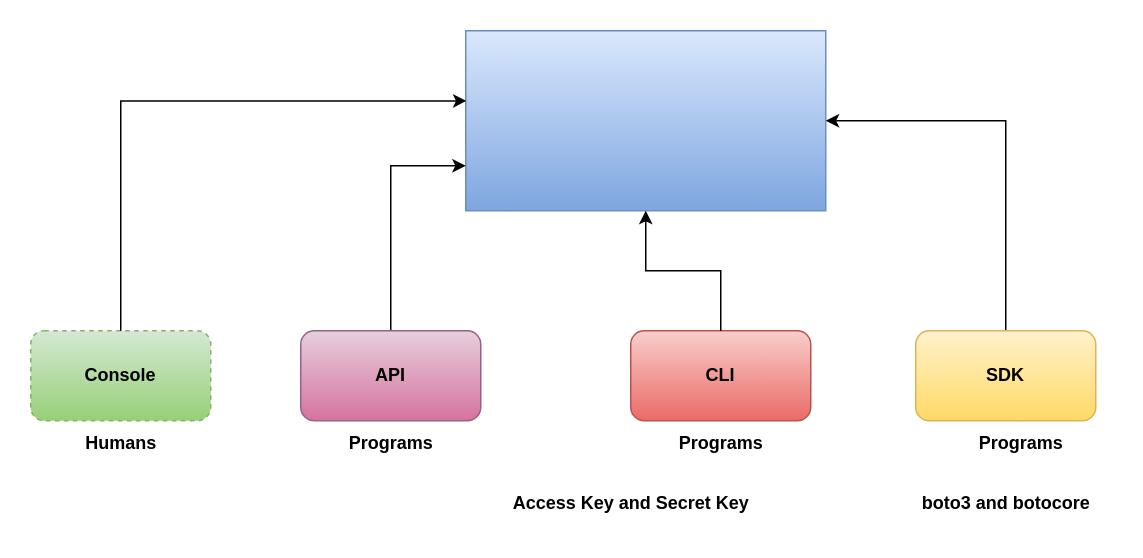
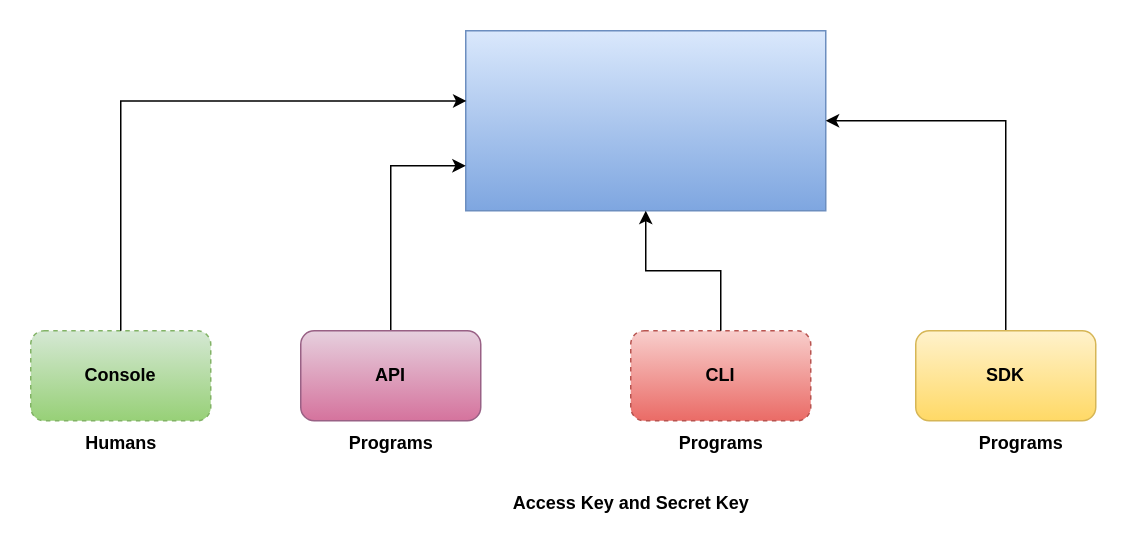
node "CLI": style solid -> dashed
node "boto3 and botocore": removed
